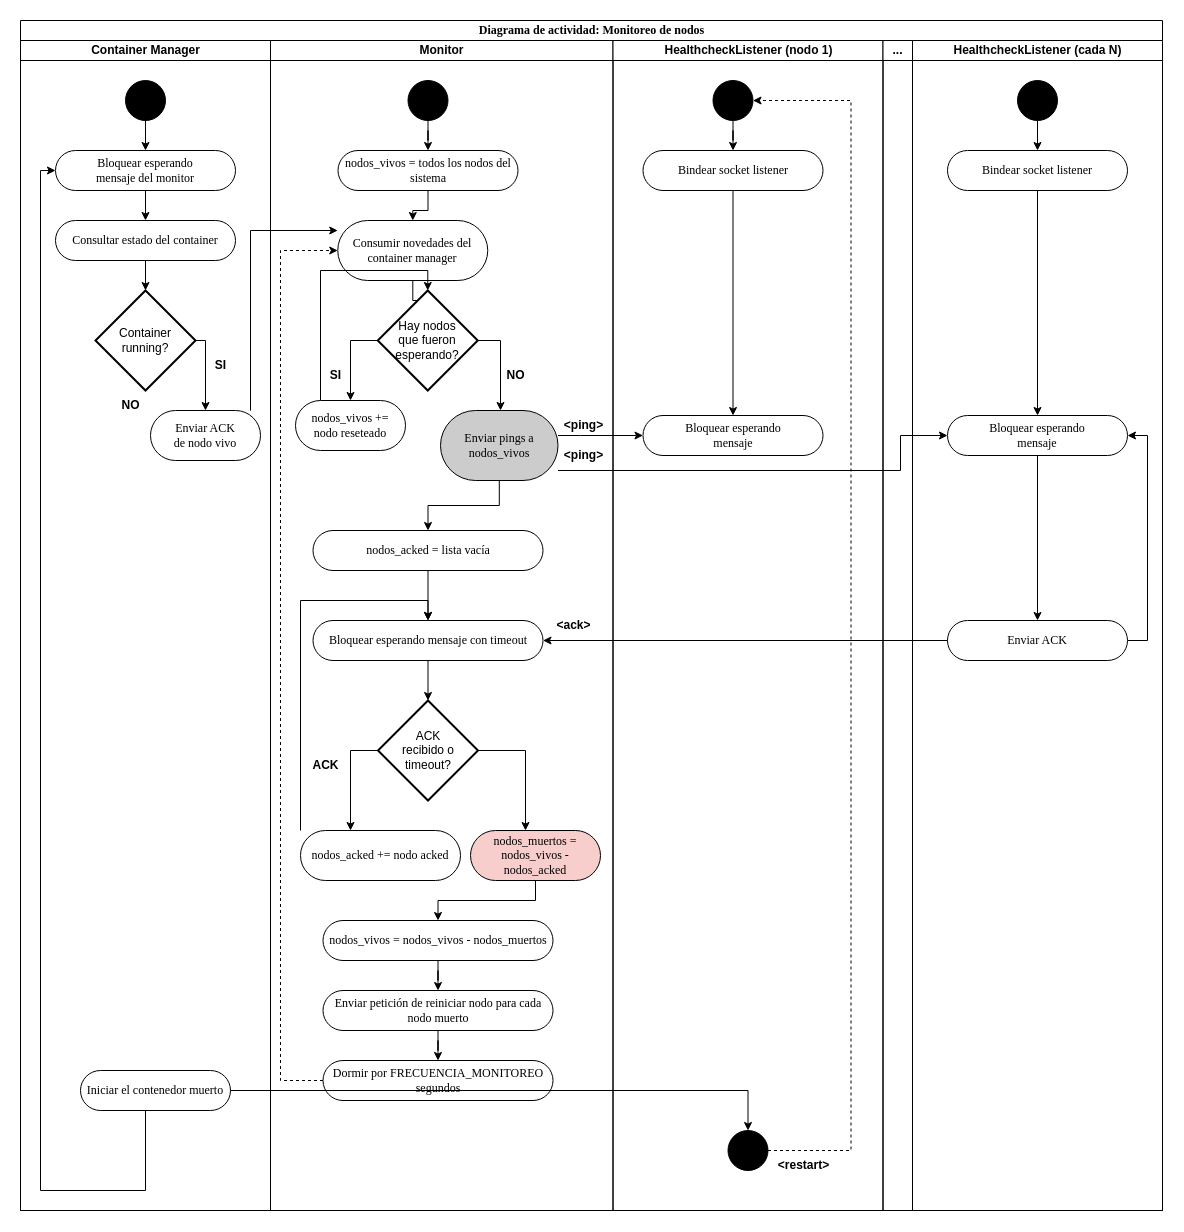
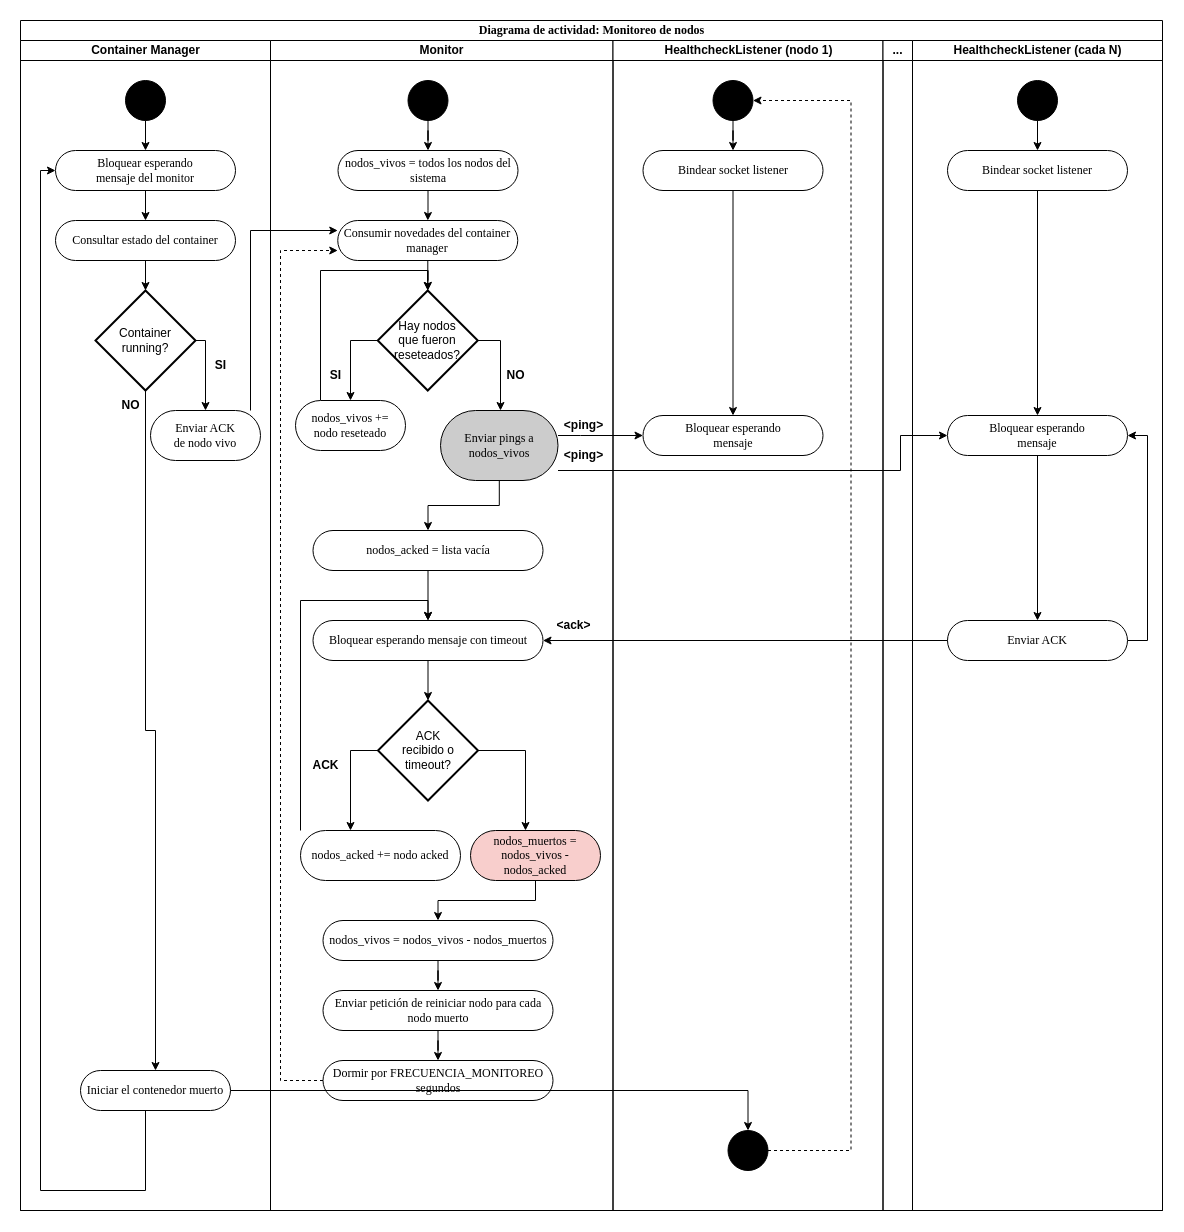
node "Consumir novedades del container manager": size 150x60 -> 180x40
node "Hay nodos que fueron esperando?": label "Hay nodos que fueron esperando?" -> "Hay nodos que fueron reseteados?"
edge "Container running?" -> "Iniciar el contenedor muerto": added
node "<restart>": removed
